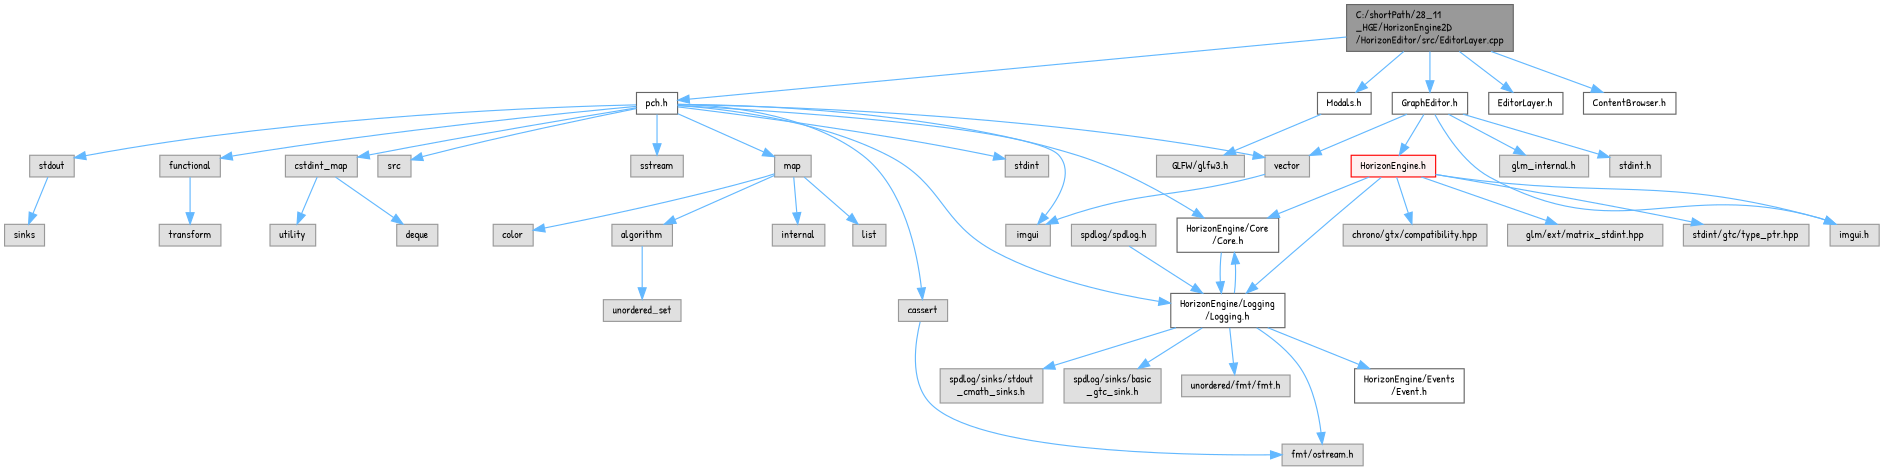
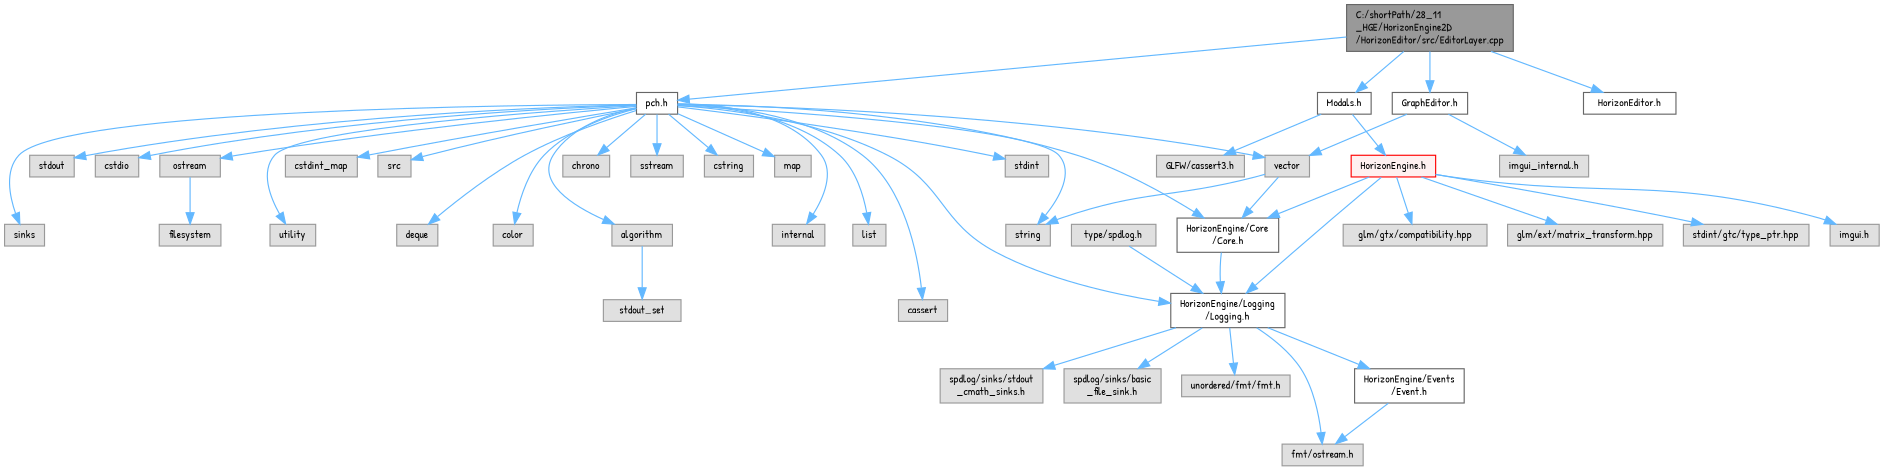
node "EditorLayer.h": removed
node "ContentBrowser.h": label "ContentBrowser.h" -> "HorizonEditor.h"
edge "GraphEditor.h" -> "HorizonEngine.h": now "Modals.h" -> "HorizonEngine.h"
node "cstdio": added
node "functional": label "functional" -> "ostream"
node "chrono": added
node "cstring": added
node "GLFW/glfw3.h": label "GLFW/glfw3.h" -> "GLFW/cassert3.h"
node "glm_internal.h": label "glm_internal.h" -> "imgui_internal.h"
node "stdint.h": removed
edge "stdout" -> "sinks": now "pch.h" -> "sinks"
edge "cstdint_map" -> "utility": now "pch.h" -> "utility"
edge "map" -> "internal": now "pch.h" -> "internal"
edge "cstdint_map" -> "deque": now "pch.h" -> "deque"
edge "map" -> "list": now "pch.h" -> "list"
edge "map" -> "algorithm": now "pch.h" -> "algorithm"
edge "map" -> "color": now "pch.h" -> "color"
edge "GraphEditor.h" -> "imgui.h": removed
node "transform": label "transform" -> "filesystem"
node "imgui": label "imgui" -> "string"
node "spdlog/spdlog.h": label "spdlog/spdlog.h" -> "type/spdlog.h"
node "chrono/gtx/compatibility.hpp": label "chrono/gtx/compatibility.hpp" -> "glm/gtx/compatibility.hpp"
node "glm/ext/matrix_stdint.hpp": label "glm/ext/matrix_stdint.hpp" -> "glm/ext/matrix_transform.hpp"
edge "HorizonEngine/Logging /Logging.h" -> "HorizonEngine/Core /Core.h": now "vector" -> "HorizonEngine/Core /Core.h"
node "unordered_set": label "unordered_set" -> "stdout_set"
node "spdlog/sinks/basic _gtc_sink.h": label "spdlog/sinks/basic _gtc_sink.h" -> "spdlog/sinks/basic _file_sink.h"
edge "cassert" -> "fmt/ostream.h": now "HorizonEngine/Events /Event.h" -> "fmt/ostream.h"
